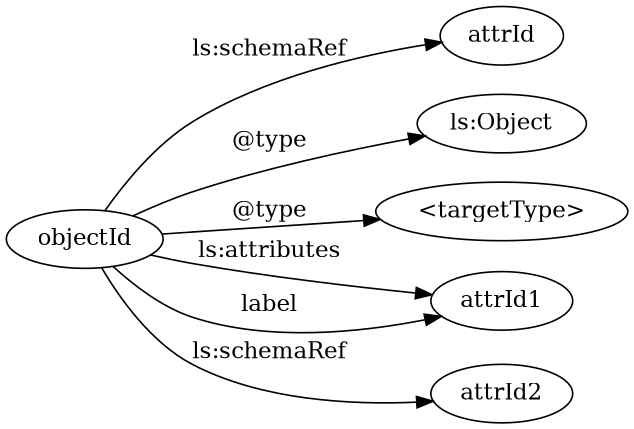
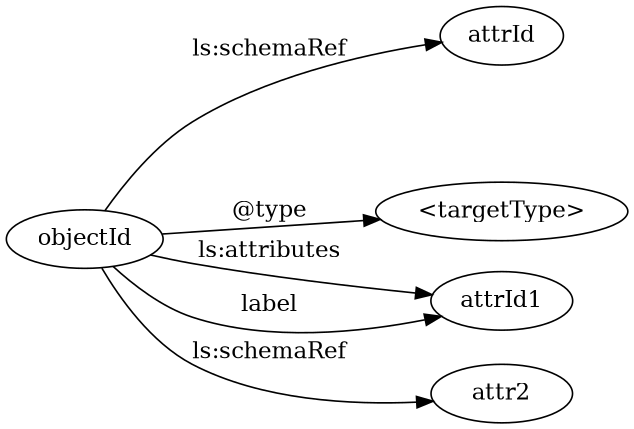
node "ls:Object": removed
node "attrId2": label "attrId2" -> "attr2"
